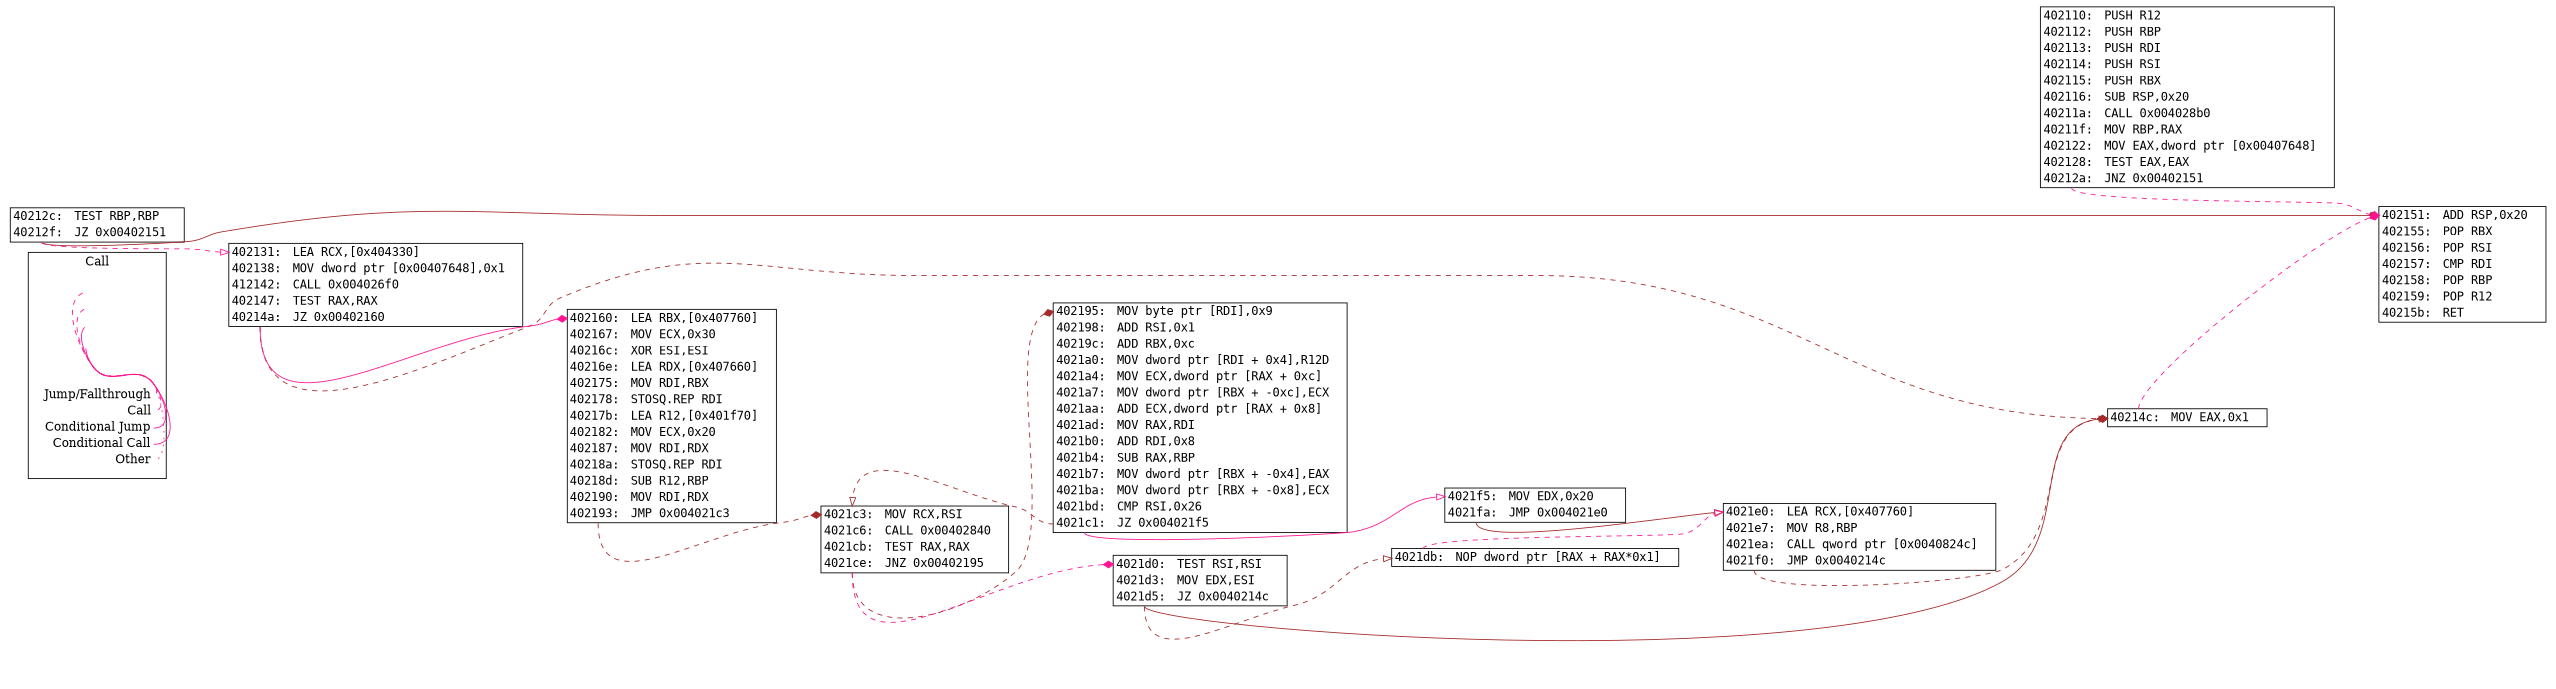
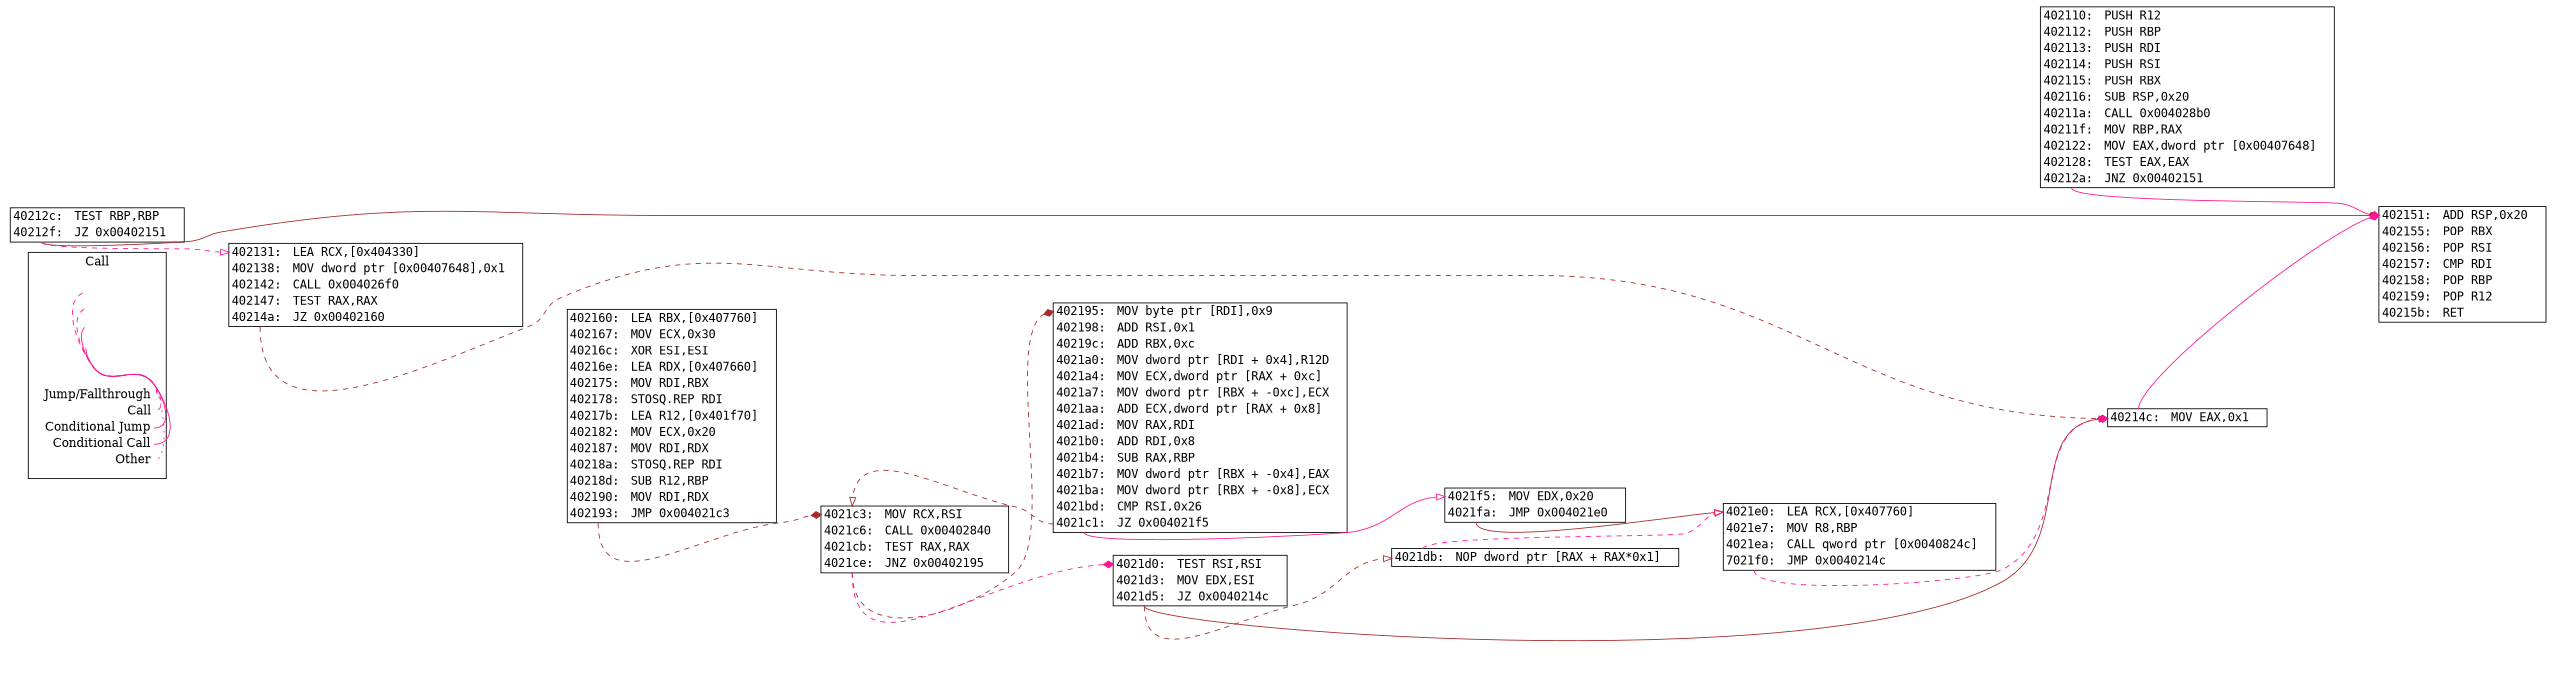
edge "402110:" -> "402151:": style dashed -> solid
node "402131:": text "412142:" -> "402142:"
edge "40214c:" -> "402151:": style dashed -> solid
edge "402131:" -> "402160:": removed
node "4021e0:": text "4021f0:" -> "7021f0:"
edge "4021e0:" -> "40214c:": color brown -> deeppink
